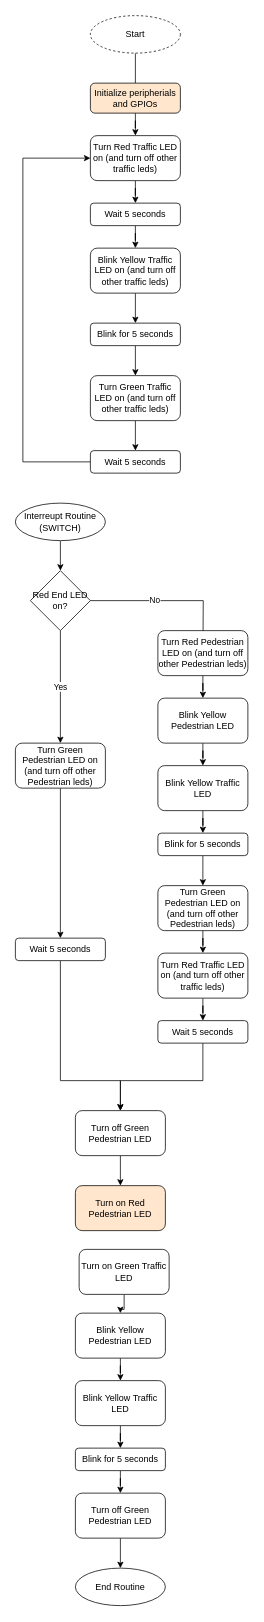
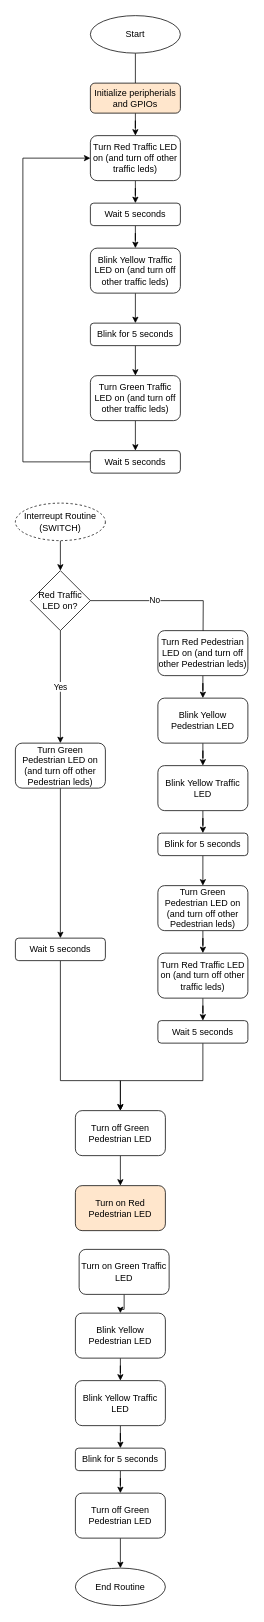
node "Start": style dashed -> solid
node "Interreupt Routine (SWITCH)": style solid -> dashed
node "Red End LED on?": label "Red End LED on?" -> "Red Traffic LED on?"
